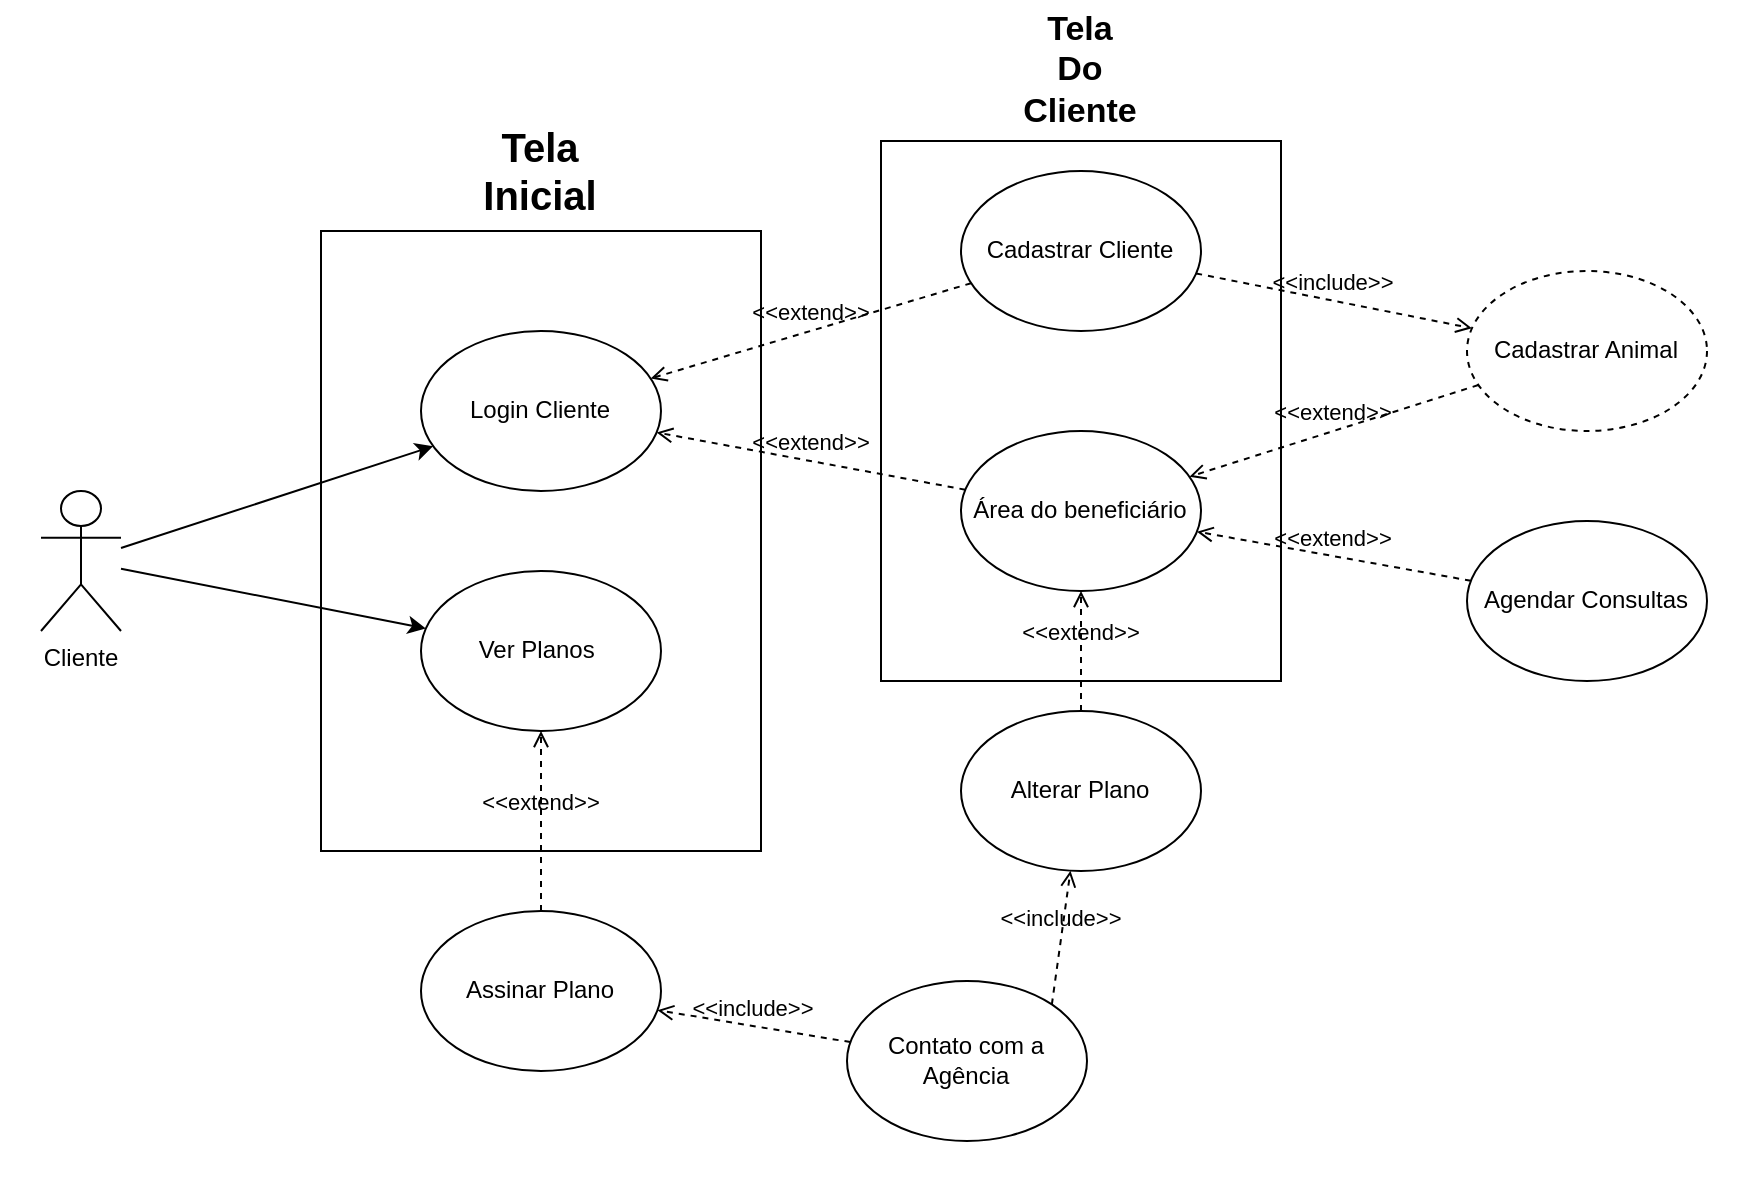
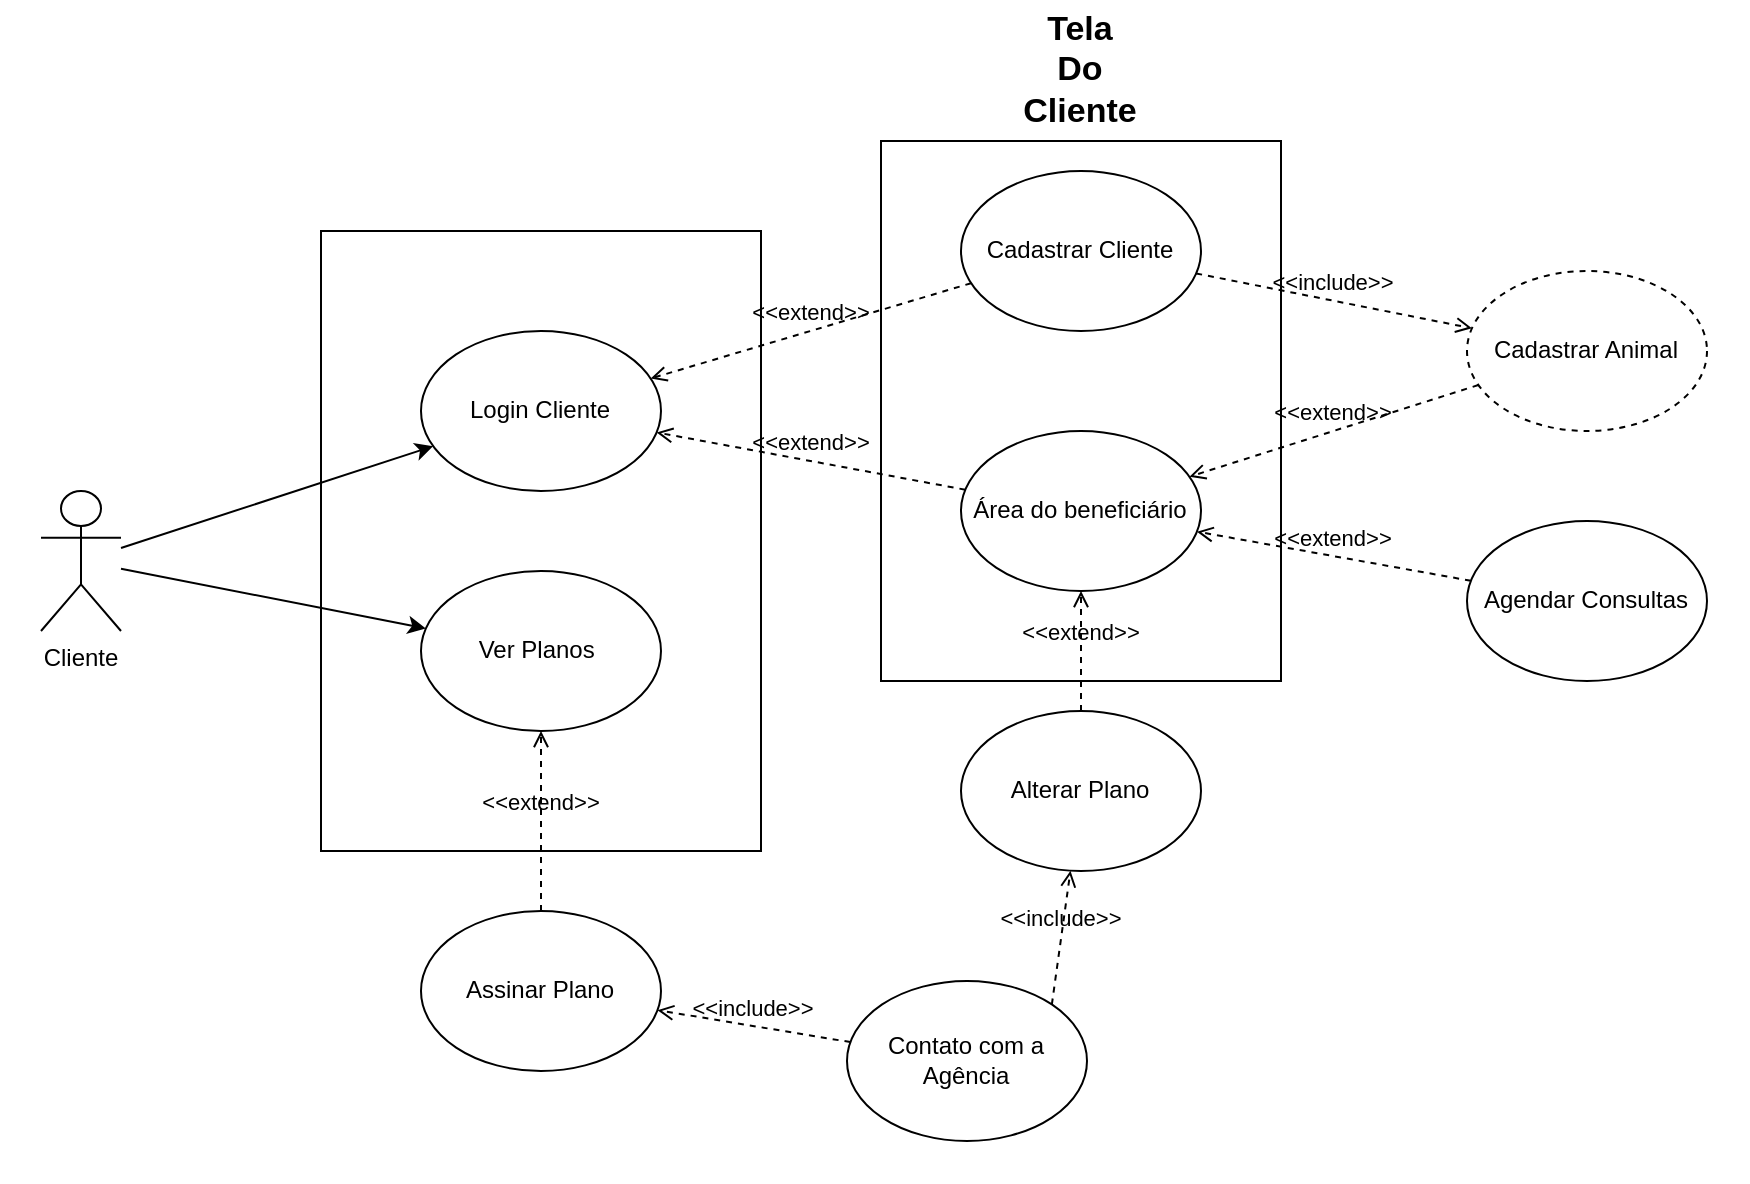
node "Tela Inicial": removed
